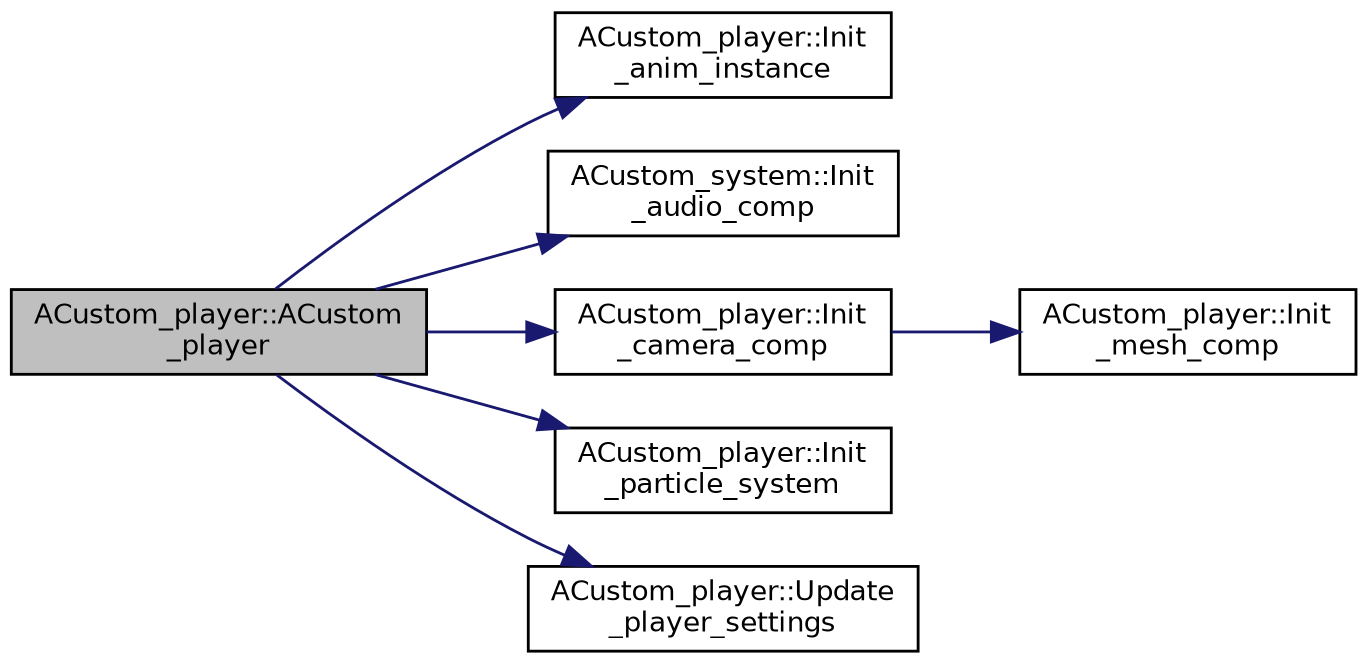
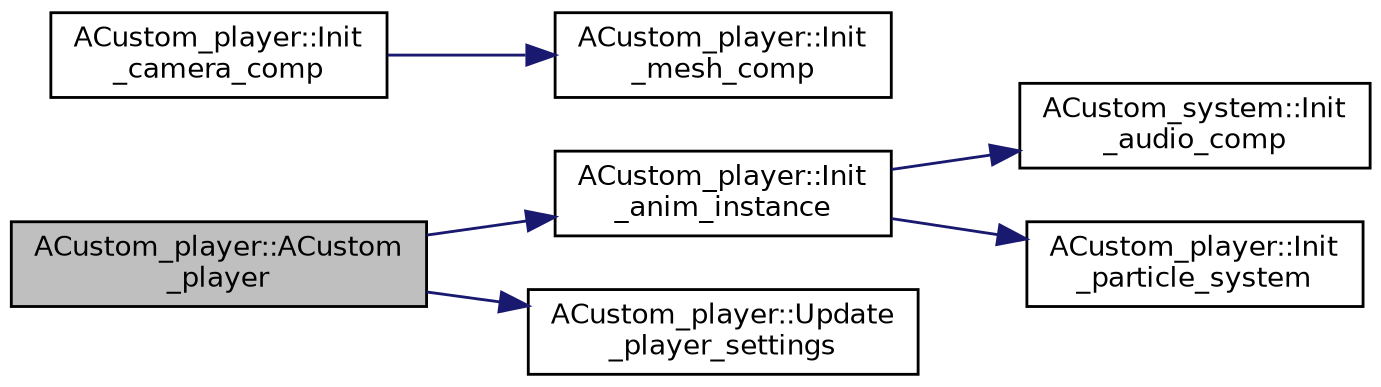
edge "ACustom_player::ACustom _player" -> "ACustom_system::Init _audio_comp": now "ACustom_player::Init _anim_instance" -> "ACustom_system::Init _audio_comp"
edge "ACustom_player::ACustom _player" -> "ACustom_player::Init _camera_comp": removed
edge "ACustom_player::ACustom _player" -> "ACustom_player::Init _particle_system": now "ACustom_player::Init _anim_instance" -> "ACustom_player::Init _particle_system"
